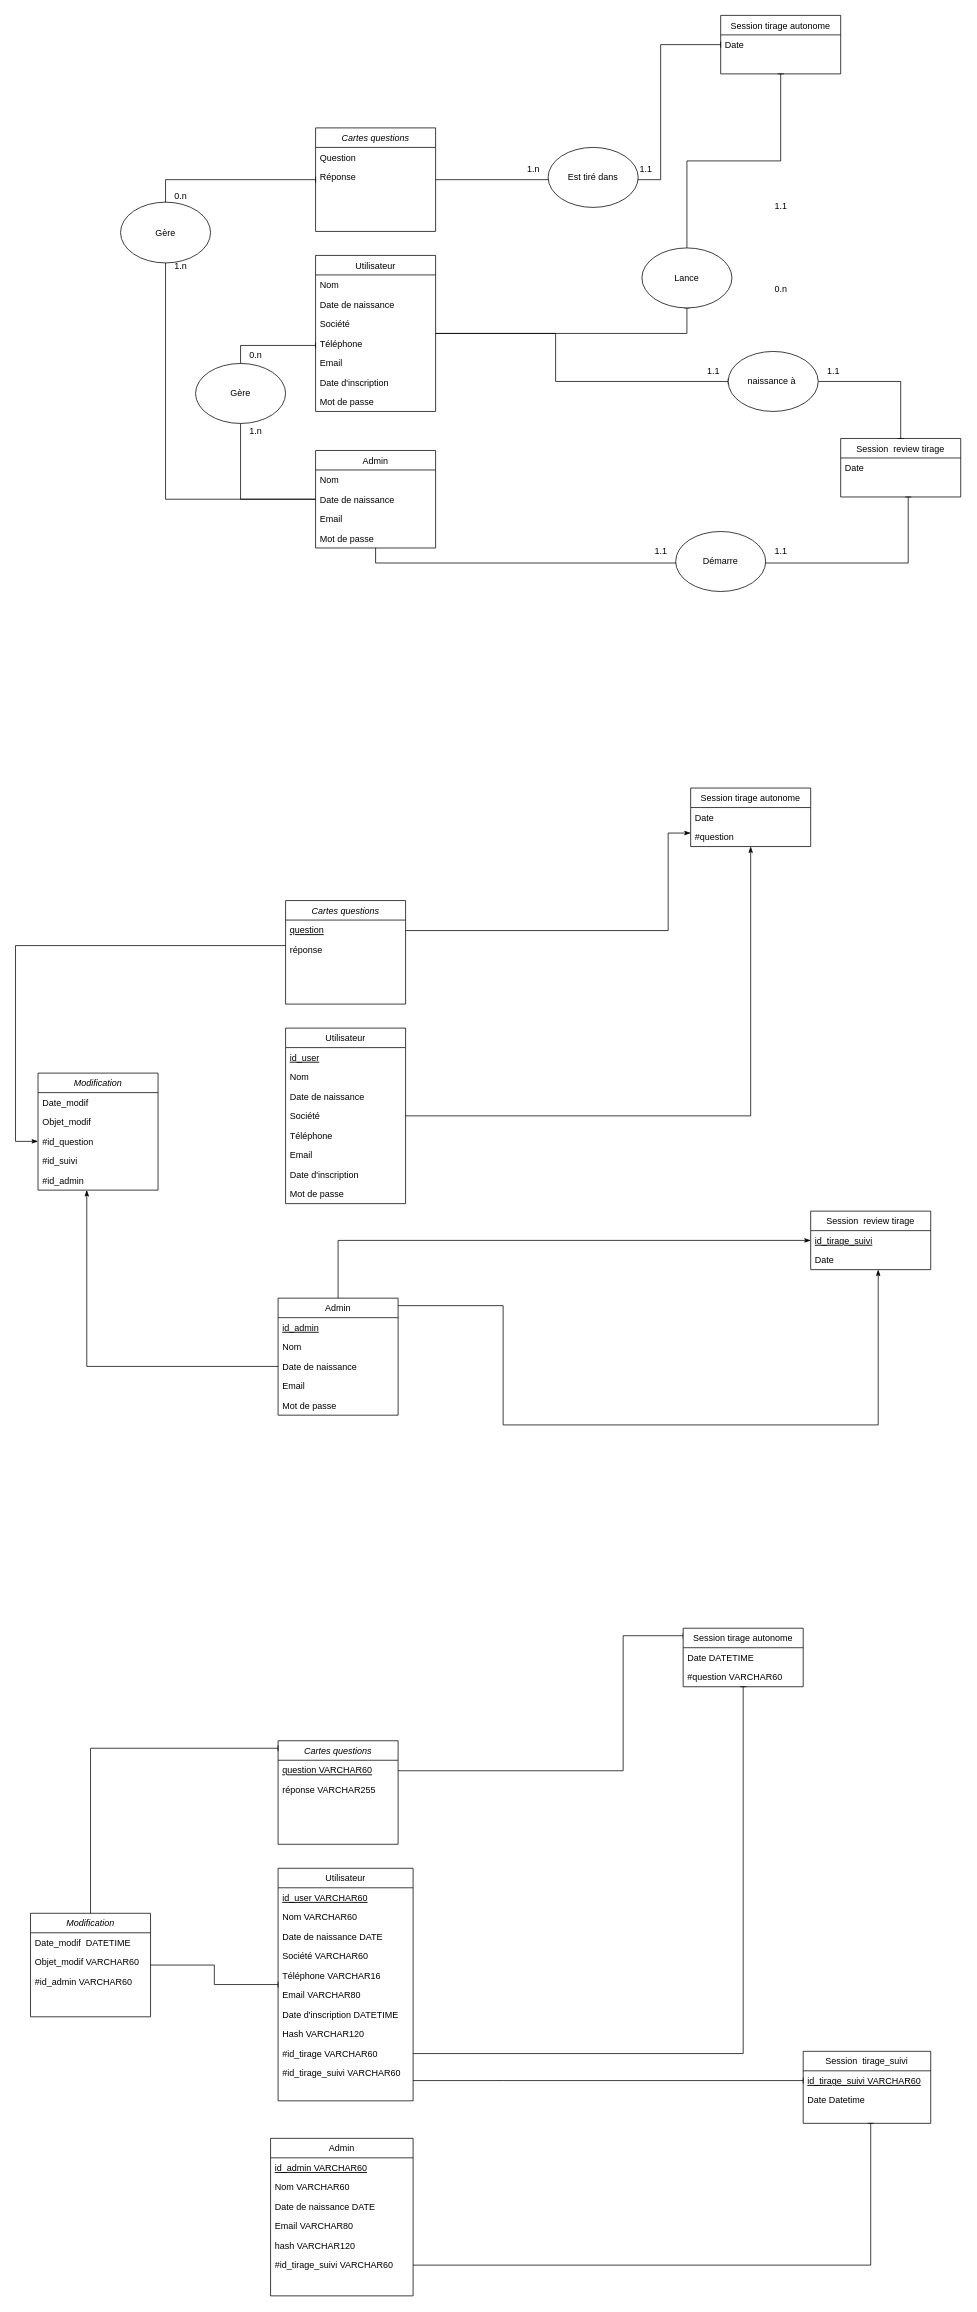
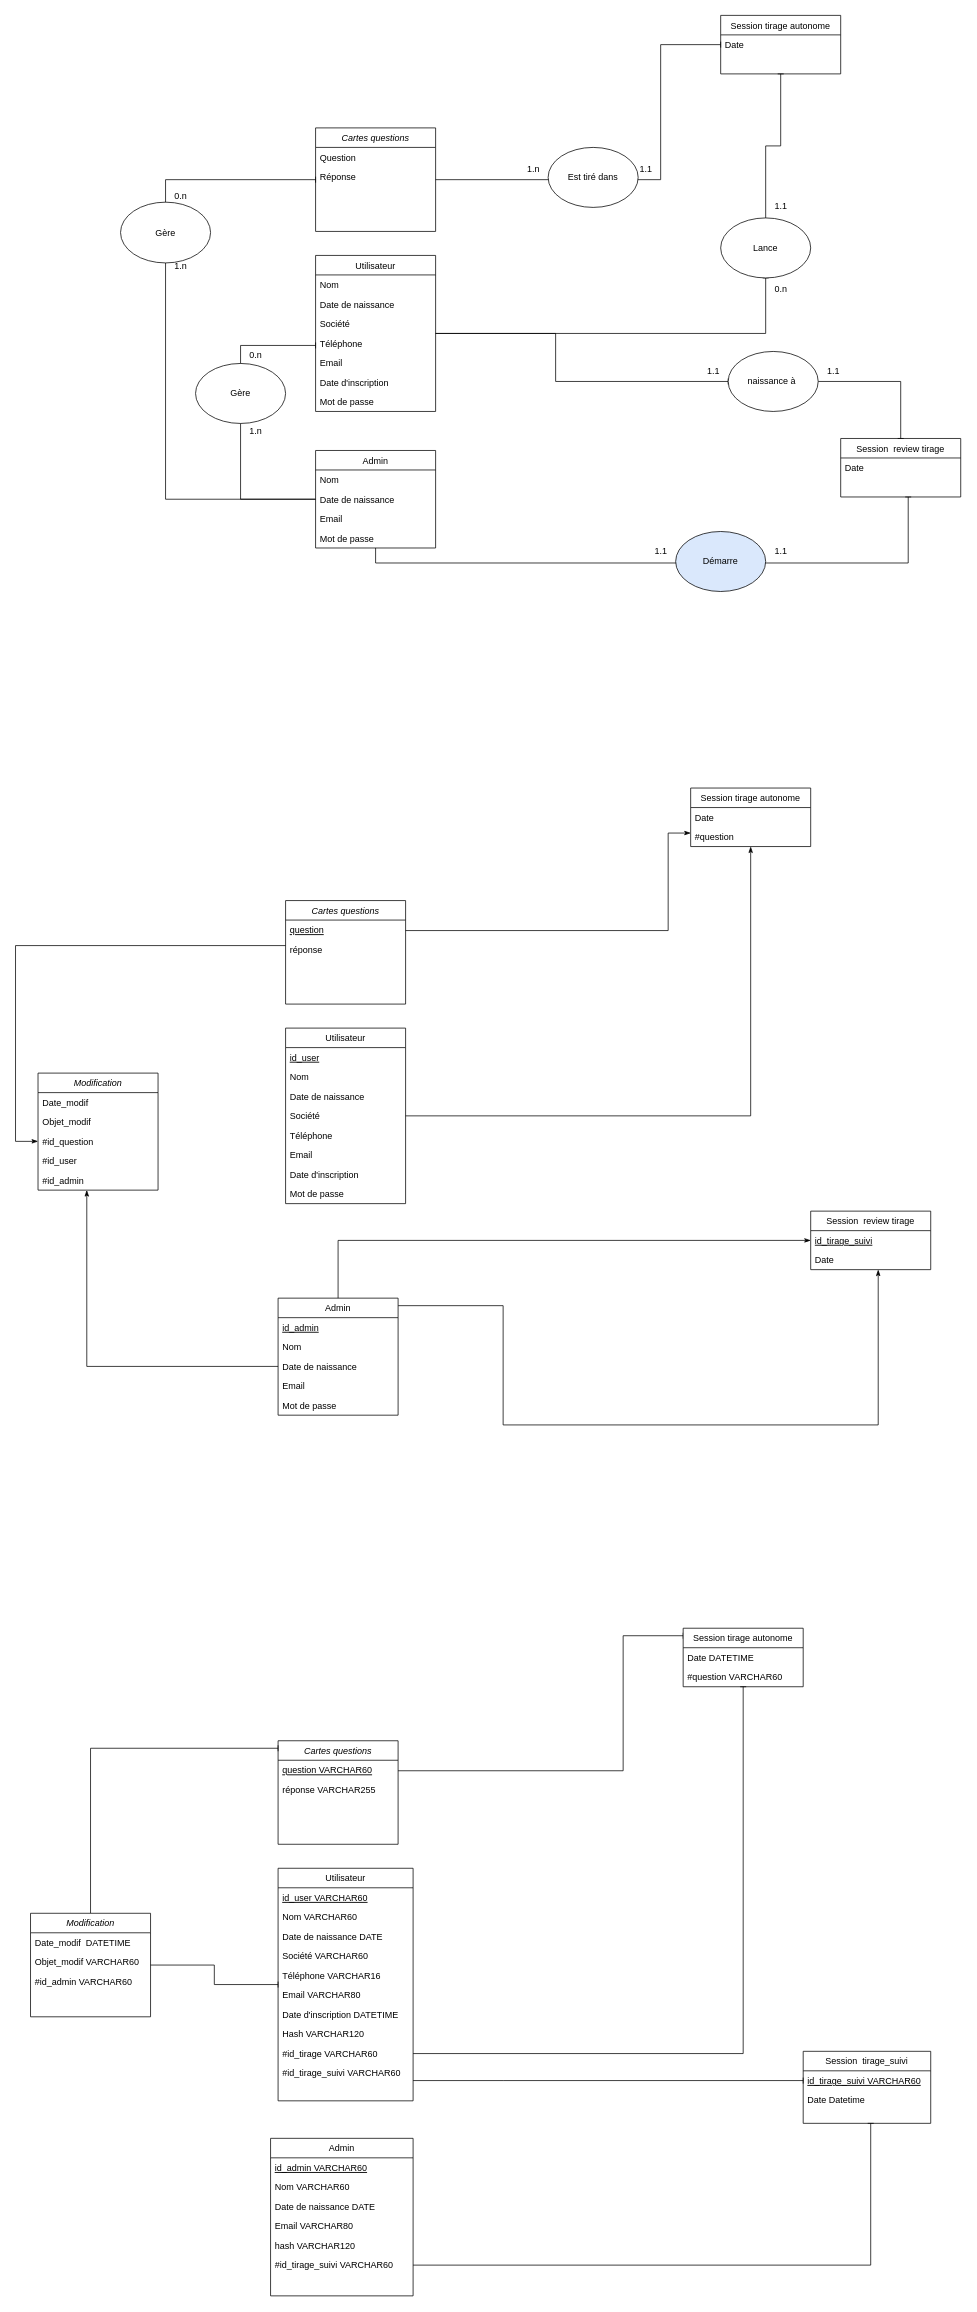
node "Lance": moved (687, 278) -> (765, 248)
node "Démarre": fillcolor #ffffff -> #dae8fc
node "#id_suivi": label "#id_suivi" -> "#id_user"
